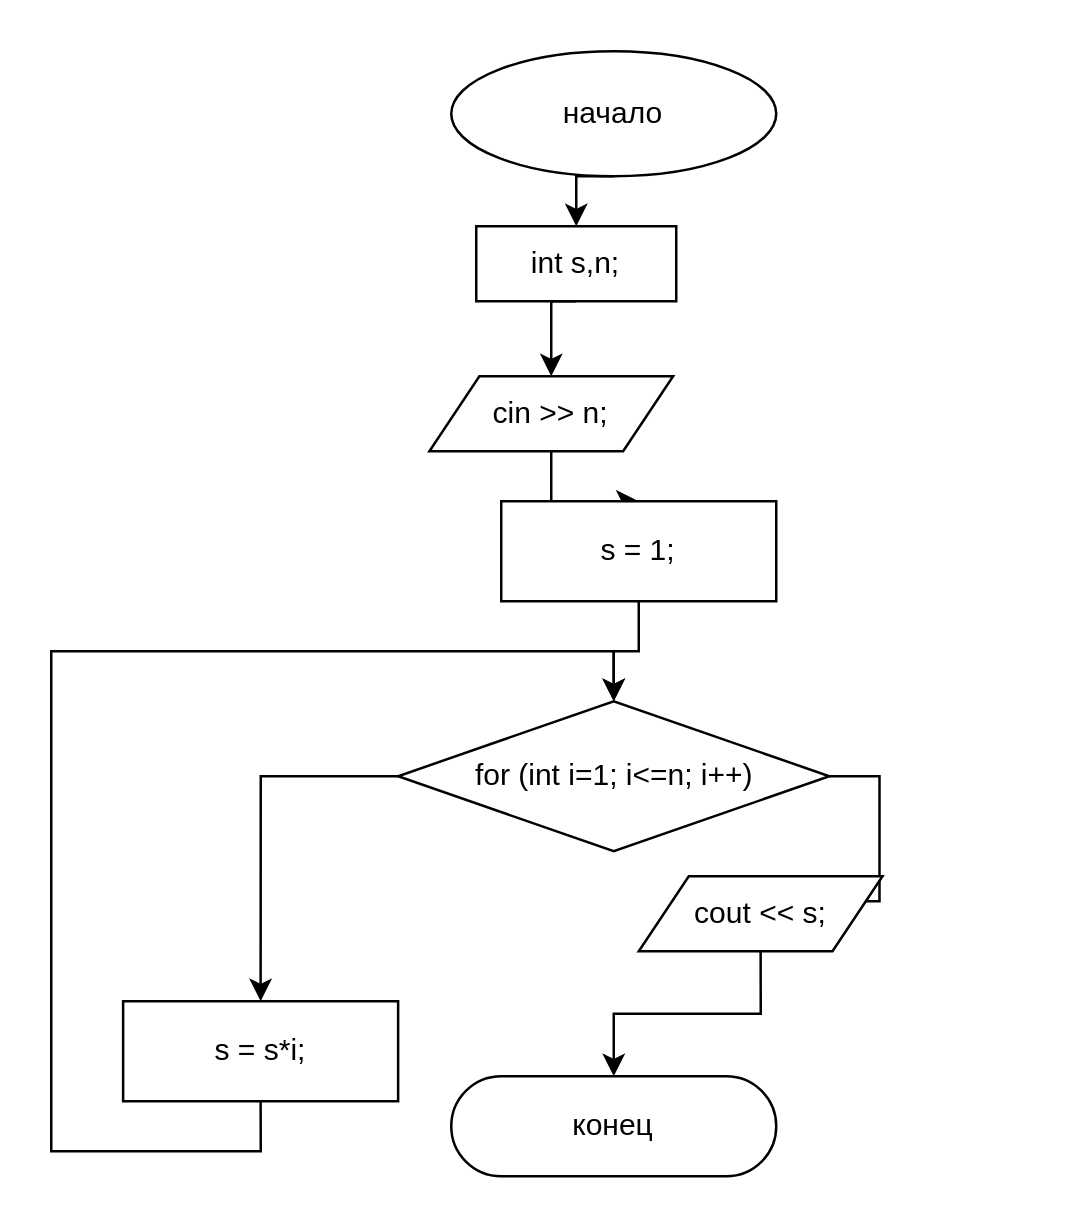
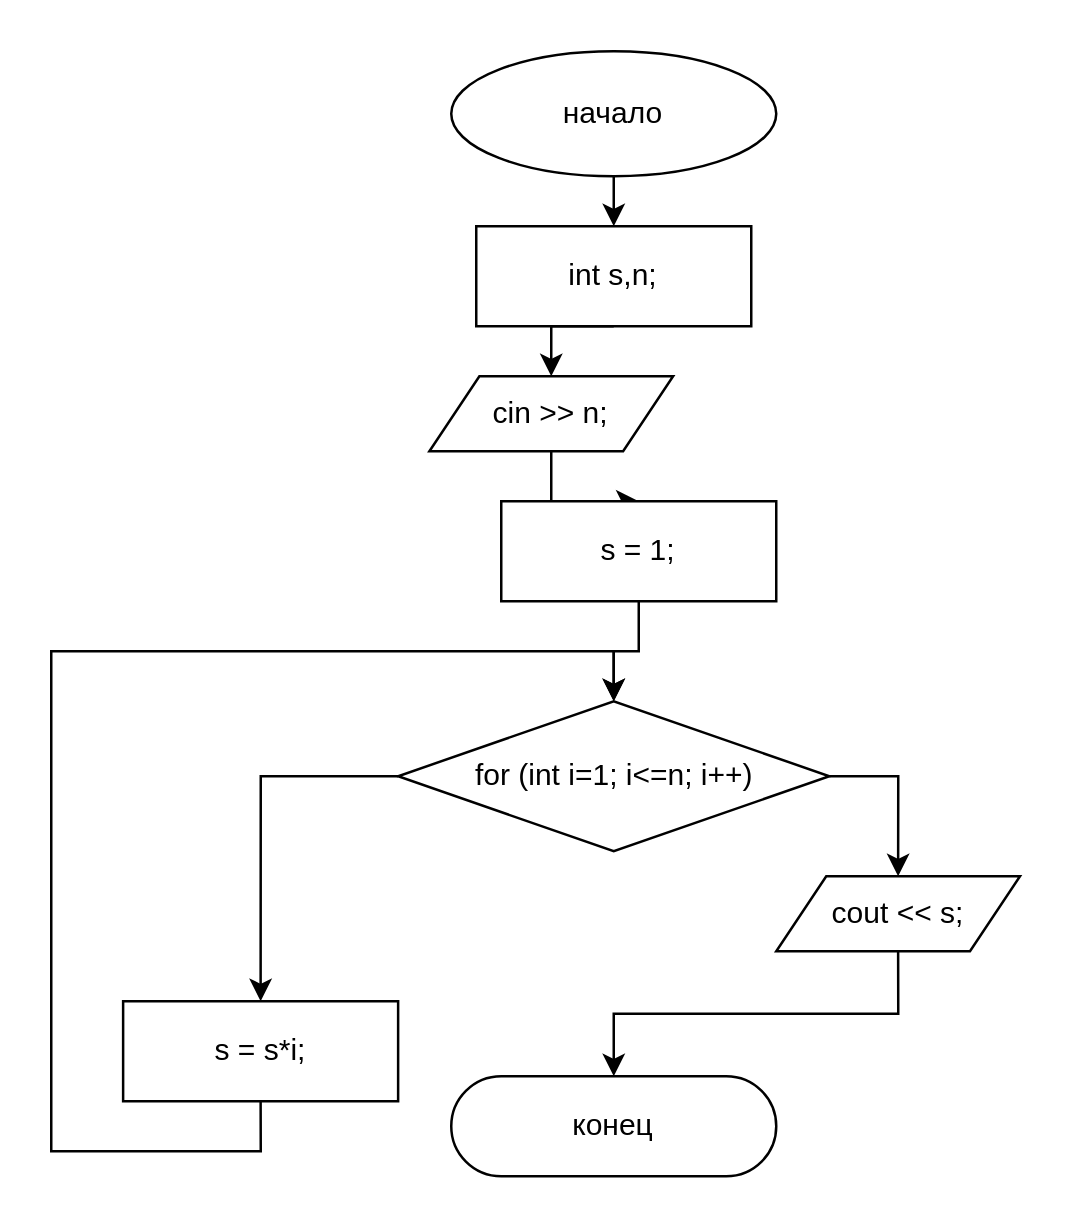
node "int s,n;": size 200x75 -> 275x100
node "cout << s;": moved (761, 914) -> (898, 914)
